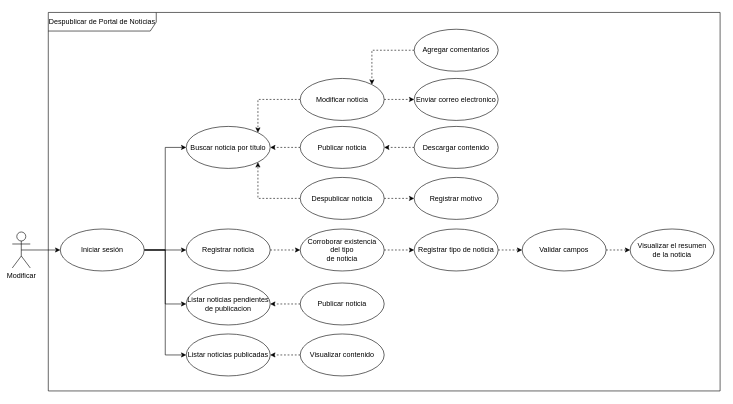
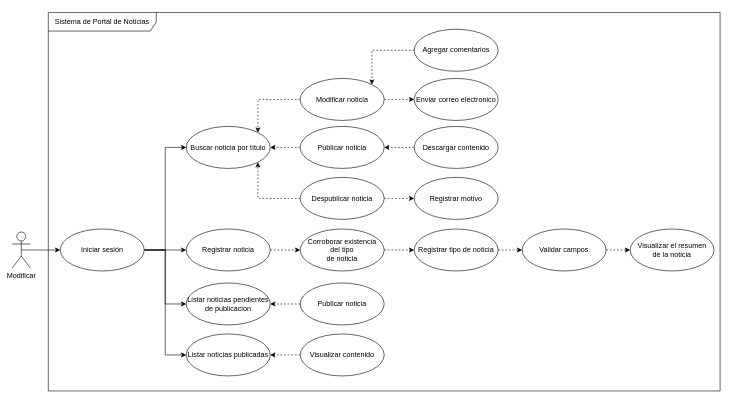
node "Despublicar de Portal de Noticias": label "Despublicar de Portal de Noticias" -> "Sistema de Portal de Noticias"
